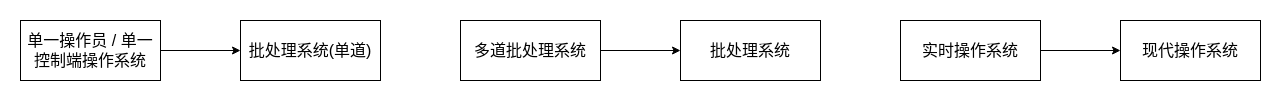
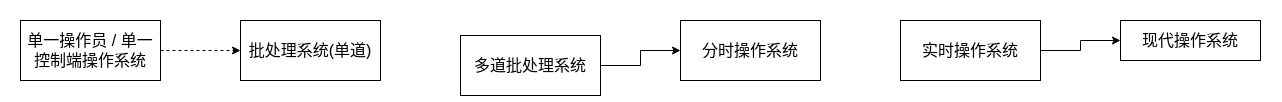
edge "单一操作员 / 单一控制端操作系统" -> "批处理系统(单道)": style solid -> dashed
node "多道批处理系统": moved (531, 51) -> (531, 66)
node "批处理系统": label "批处理系统" -> "分时操作系统"
node "现代操作系统": size 140x60 -> 140x40
